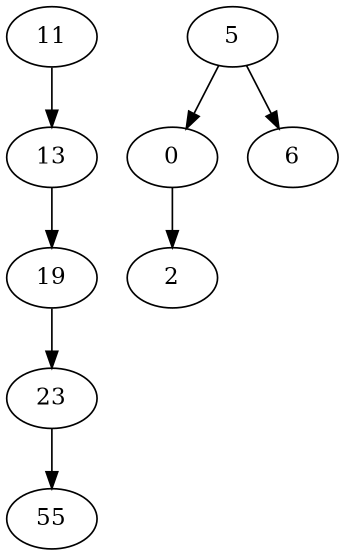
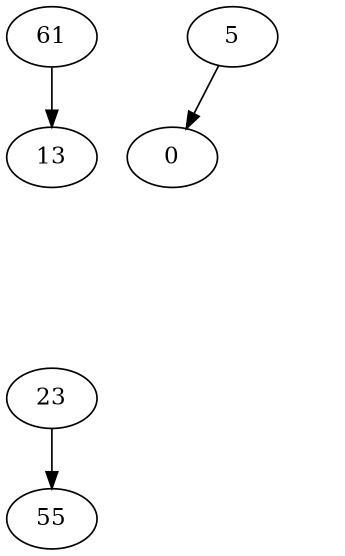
node "11": label "11" -> "61"
node "6": removed
node "19": removed
node "2": removed
